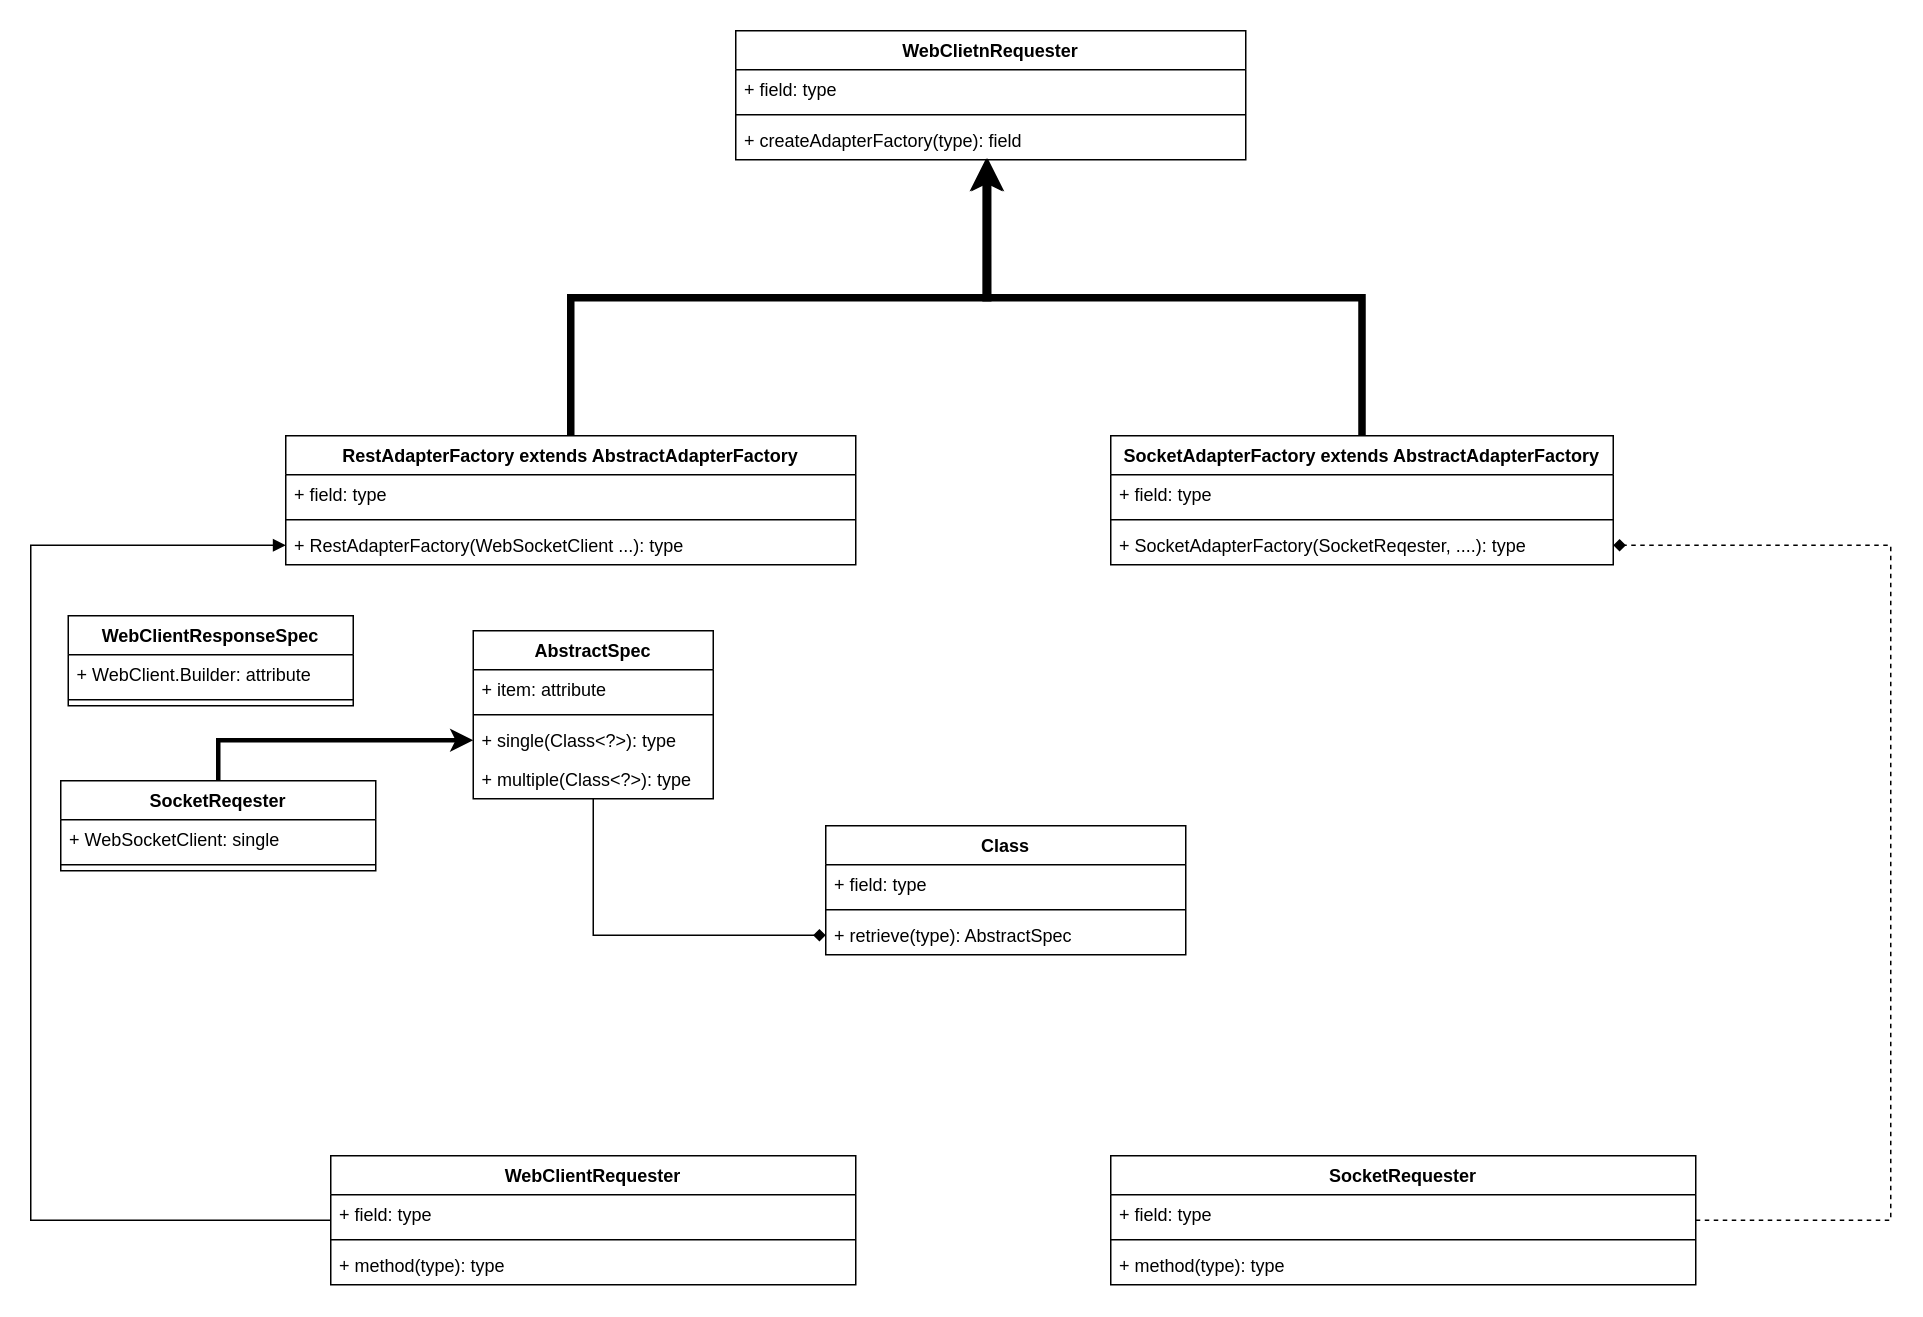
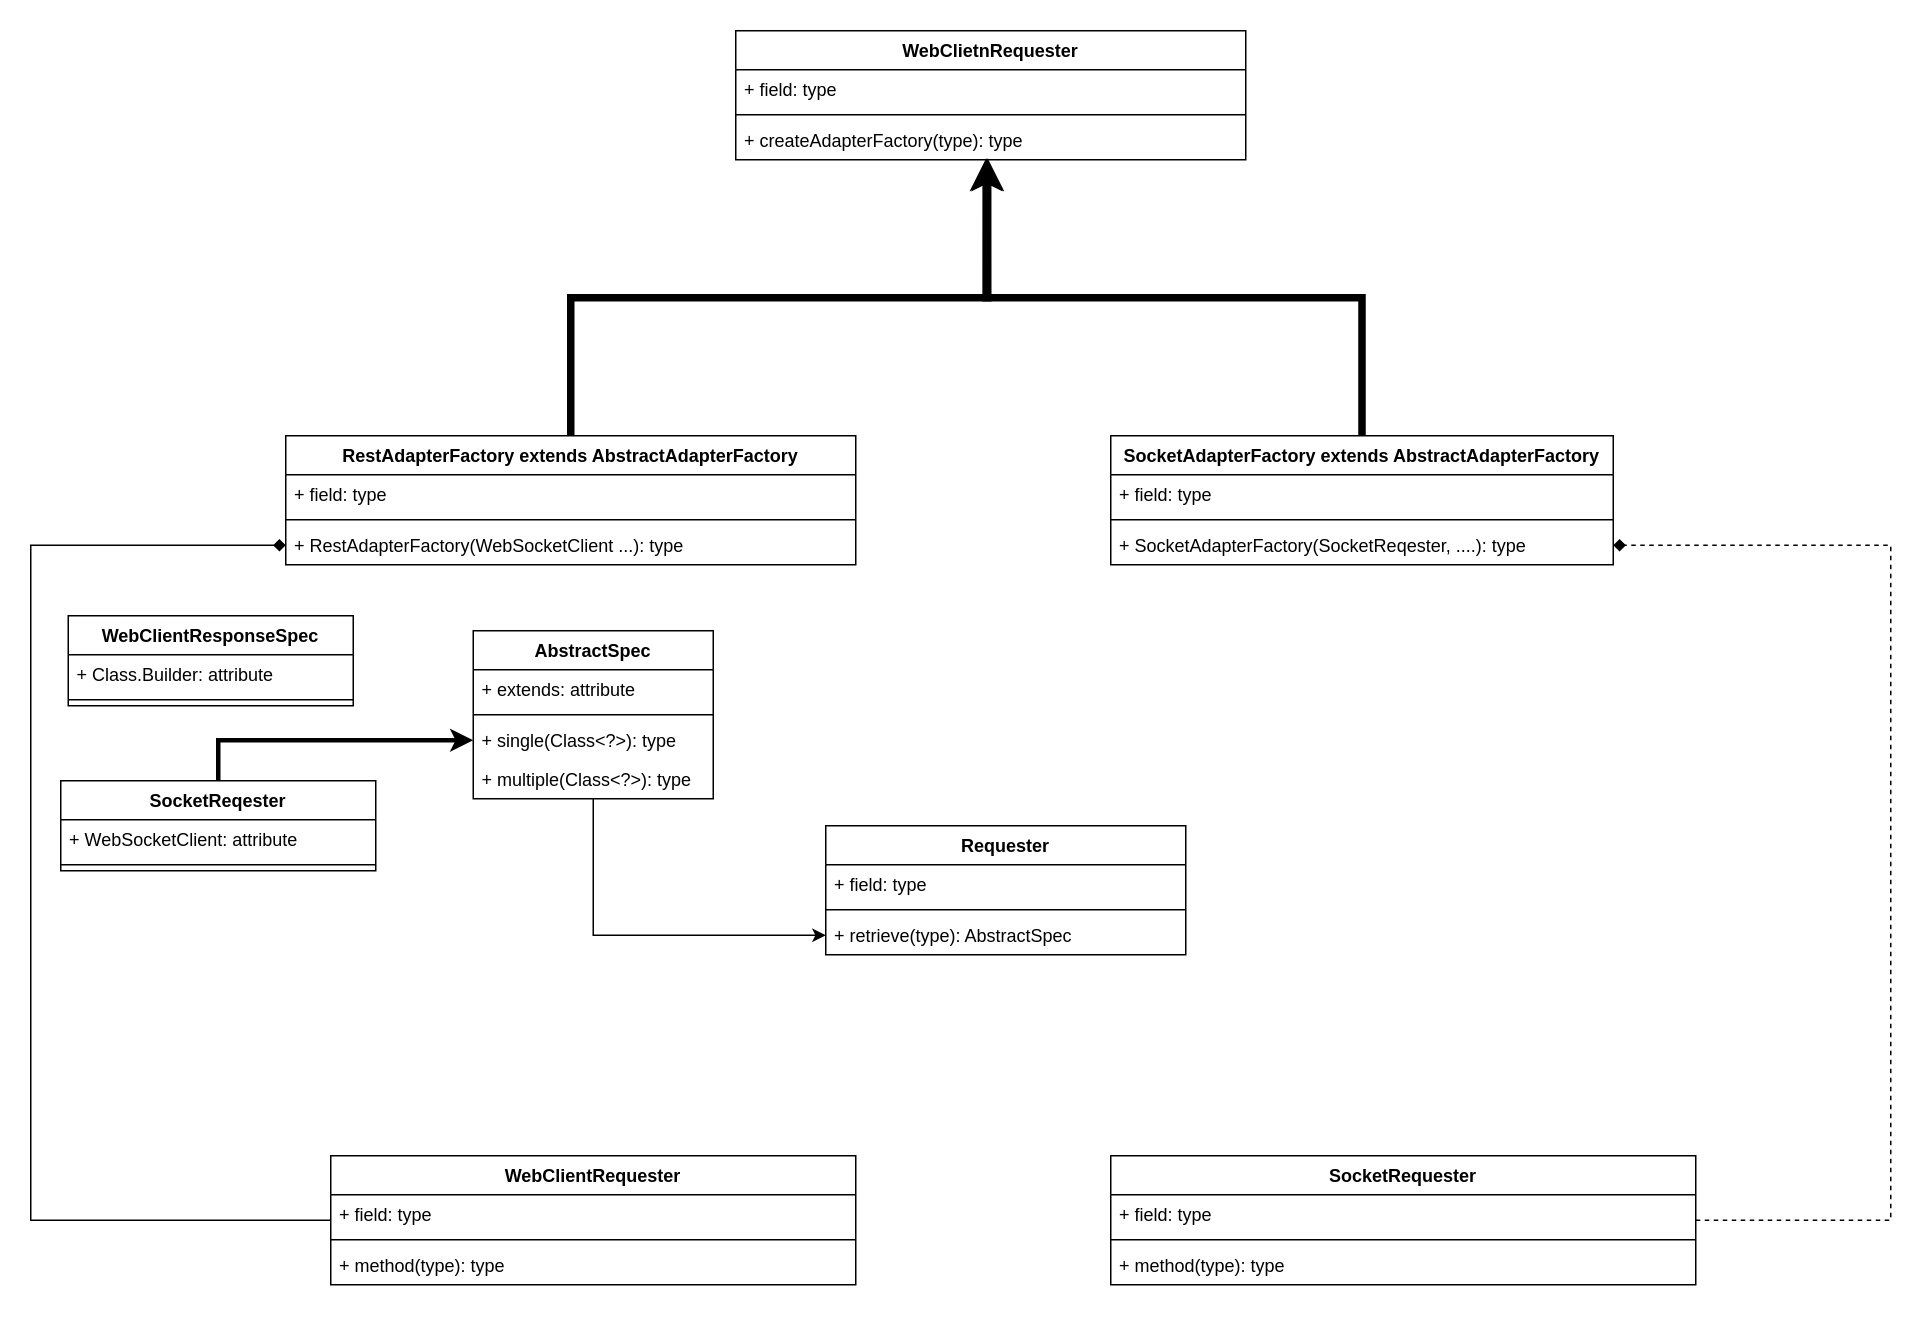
node "+ createAdapterFactory(type): field": label "+ createAdapterFactory(type): field" -> "+ createAdapterFactory(type): type"
edge "WebClientRequester" -> "+ RestAdapterFactory(WebSocketClient ...): type": arrowhead block -> diamond
node "+ WebClient.Builder: attribute": label "+ WebClient.Builder: attribute" -> "+ Class.Builder: attribute"
node "+ item: attribute": label "+ item: attribute" -> "+ extends: attribute"
node "+ WebSocketClient: single": label "+ WebSocketClient: single" -> "+ WebSocketClient: attribute"
node "Class": label "Class" -> "Requester"
edge "AbstractSpec" -> "+ retrieve(type): AbstractSpec": arrowhead diamond -> classic
